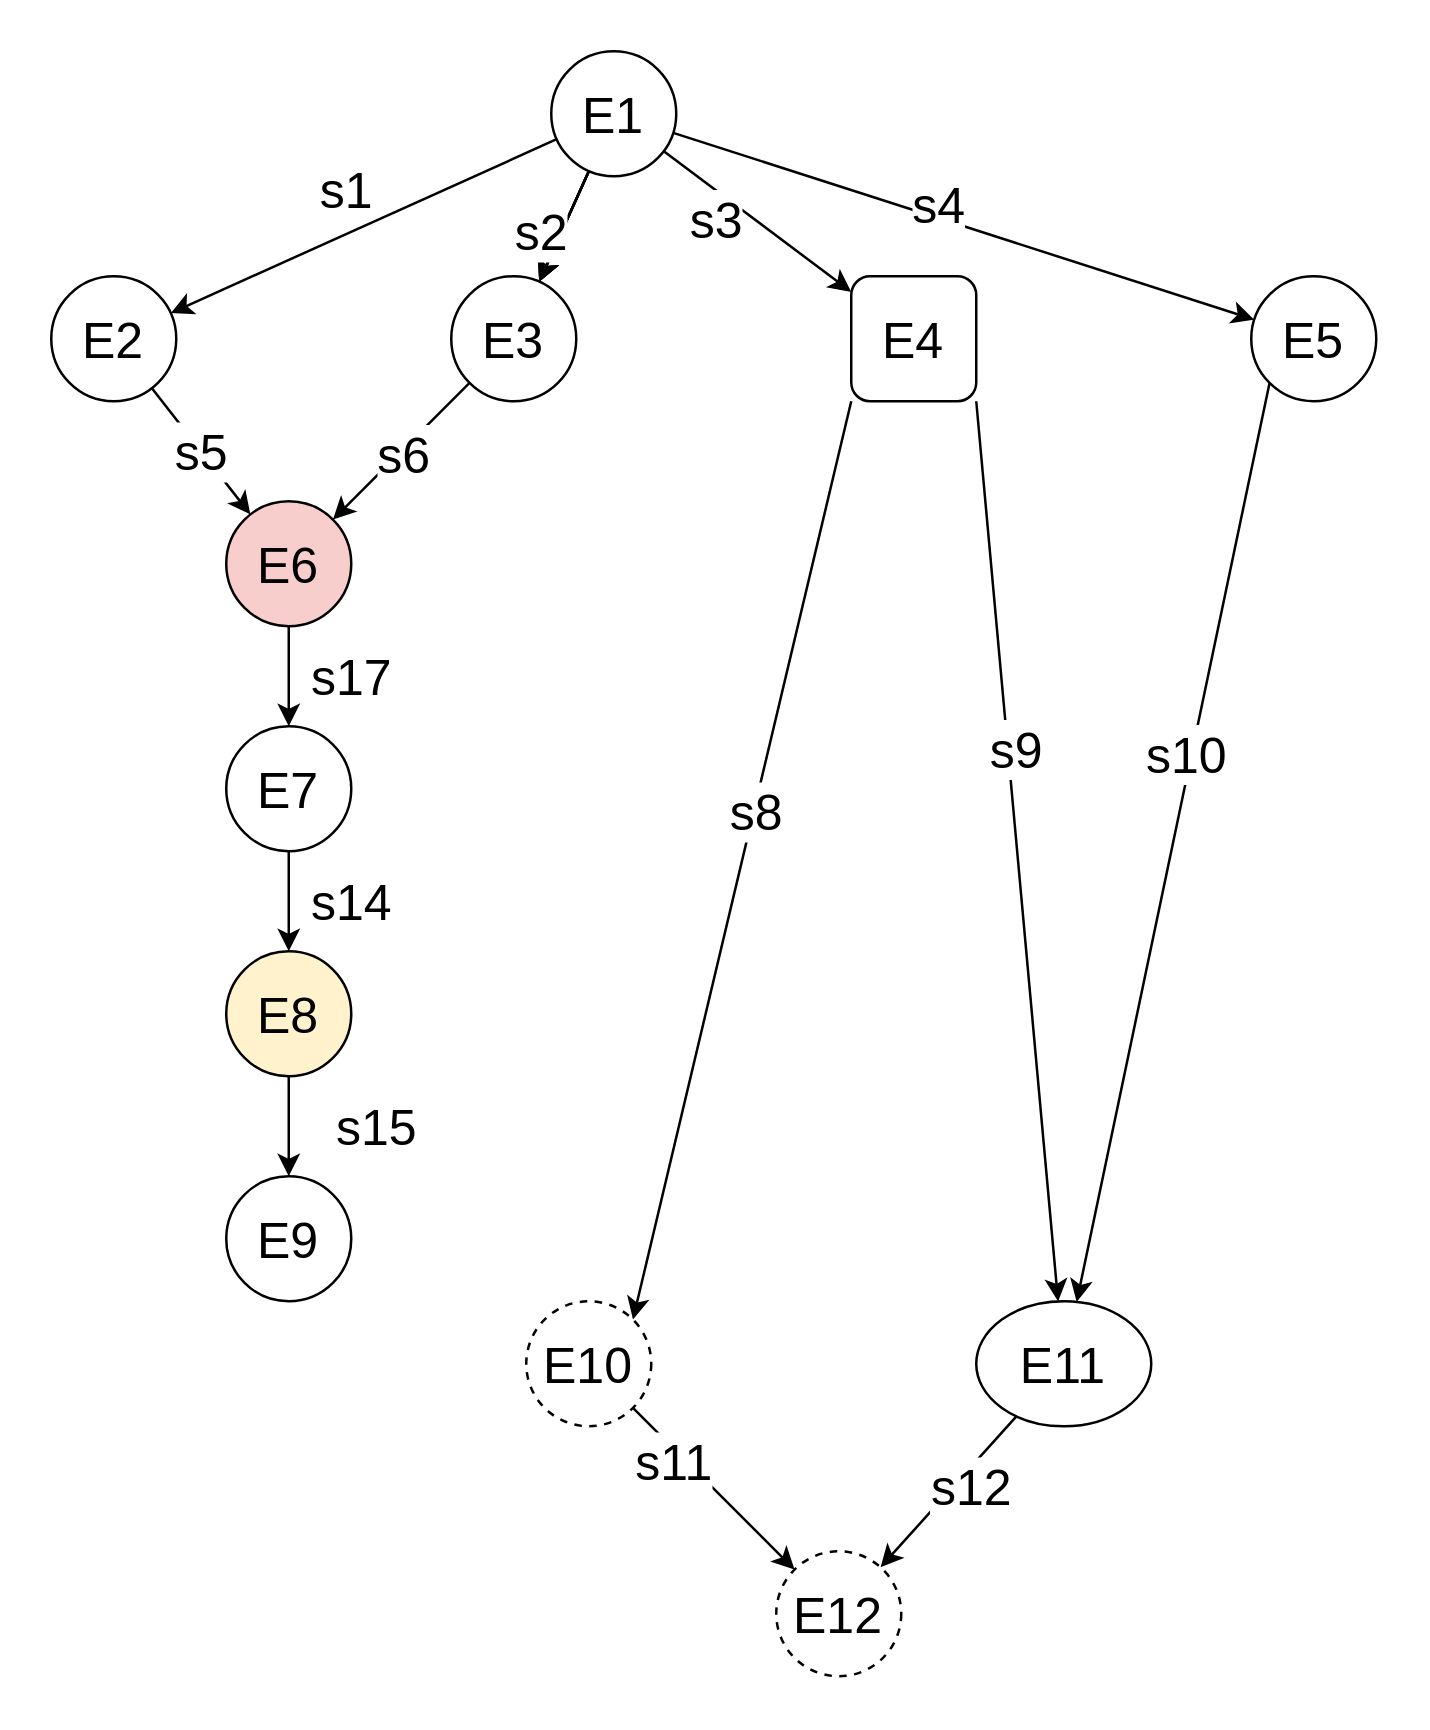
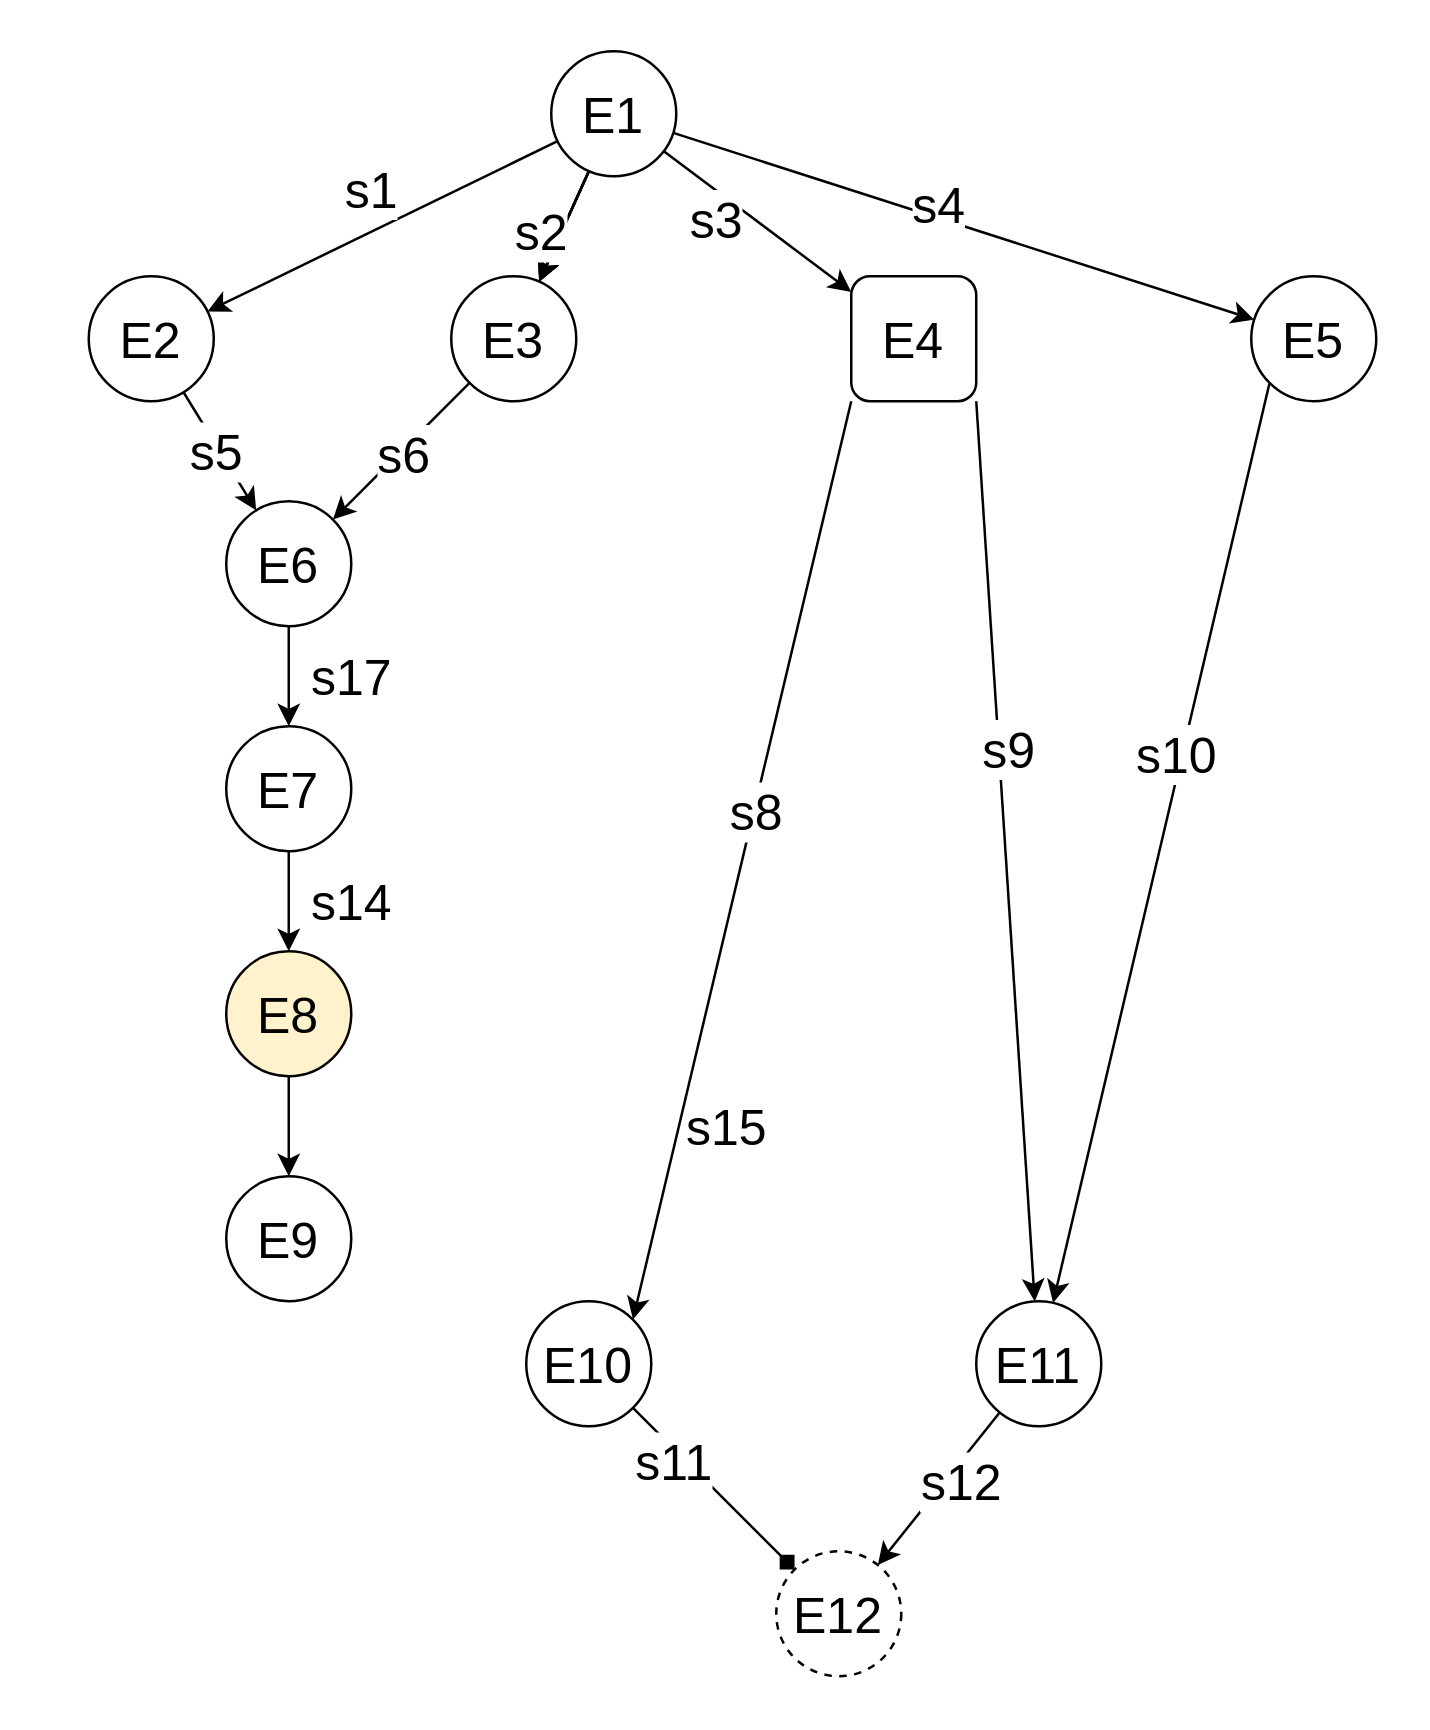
node "E2": moved (114, 339) -> (151, 339)
node "E6": fillcolor #f8cecc -> #ffffff
node "s15": moved (376, 1126) -> (726, 1126)
node "E10": style dashed -> solid
node "E11": size 175x125 -> 125x125
edge "E10" -> "E12": arrowhead classic -> diamond
